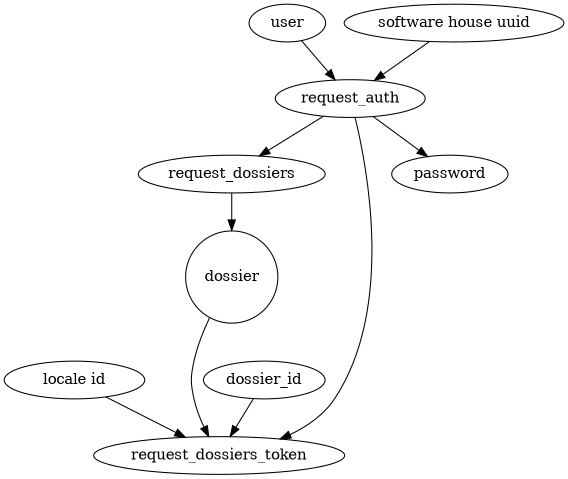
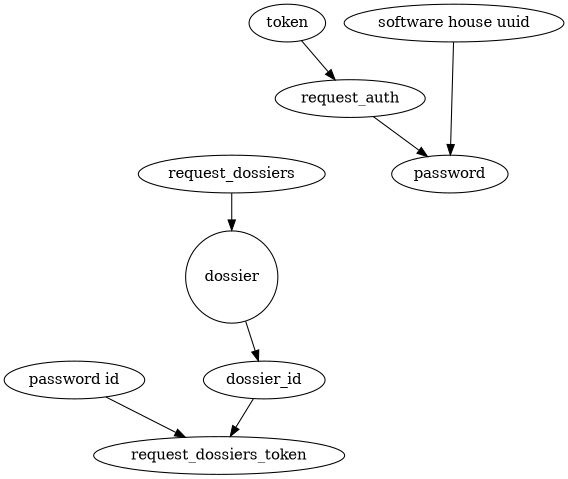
node "user": label "user" -> "token"
edge "software house uuid" -> "request_auth": now "software house uuid" -> "password"
edge "request_auth" -> "request_dossiers": removed
edge "request_auth" -> "request_dossiers_token": removed
edge "dossier" -> "request_dossiers_token": now "dossier" -> "dossier_id"
node "locale id": label "locale id" -> "password id"
